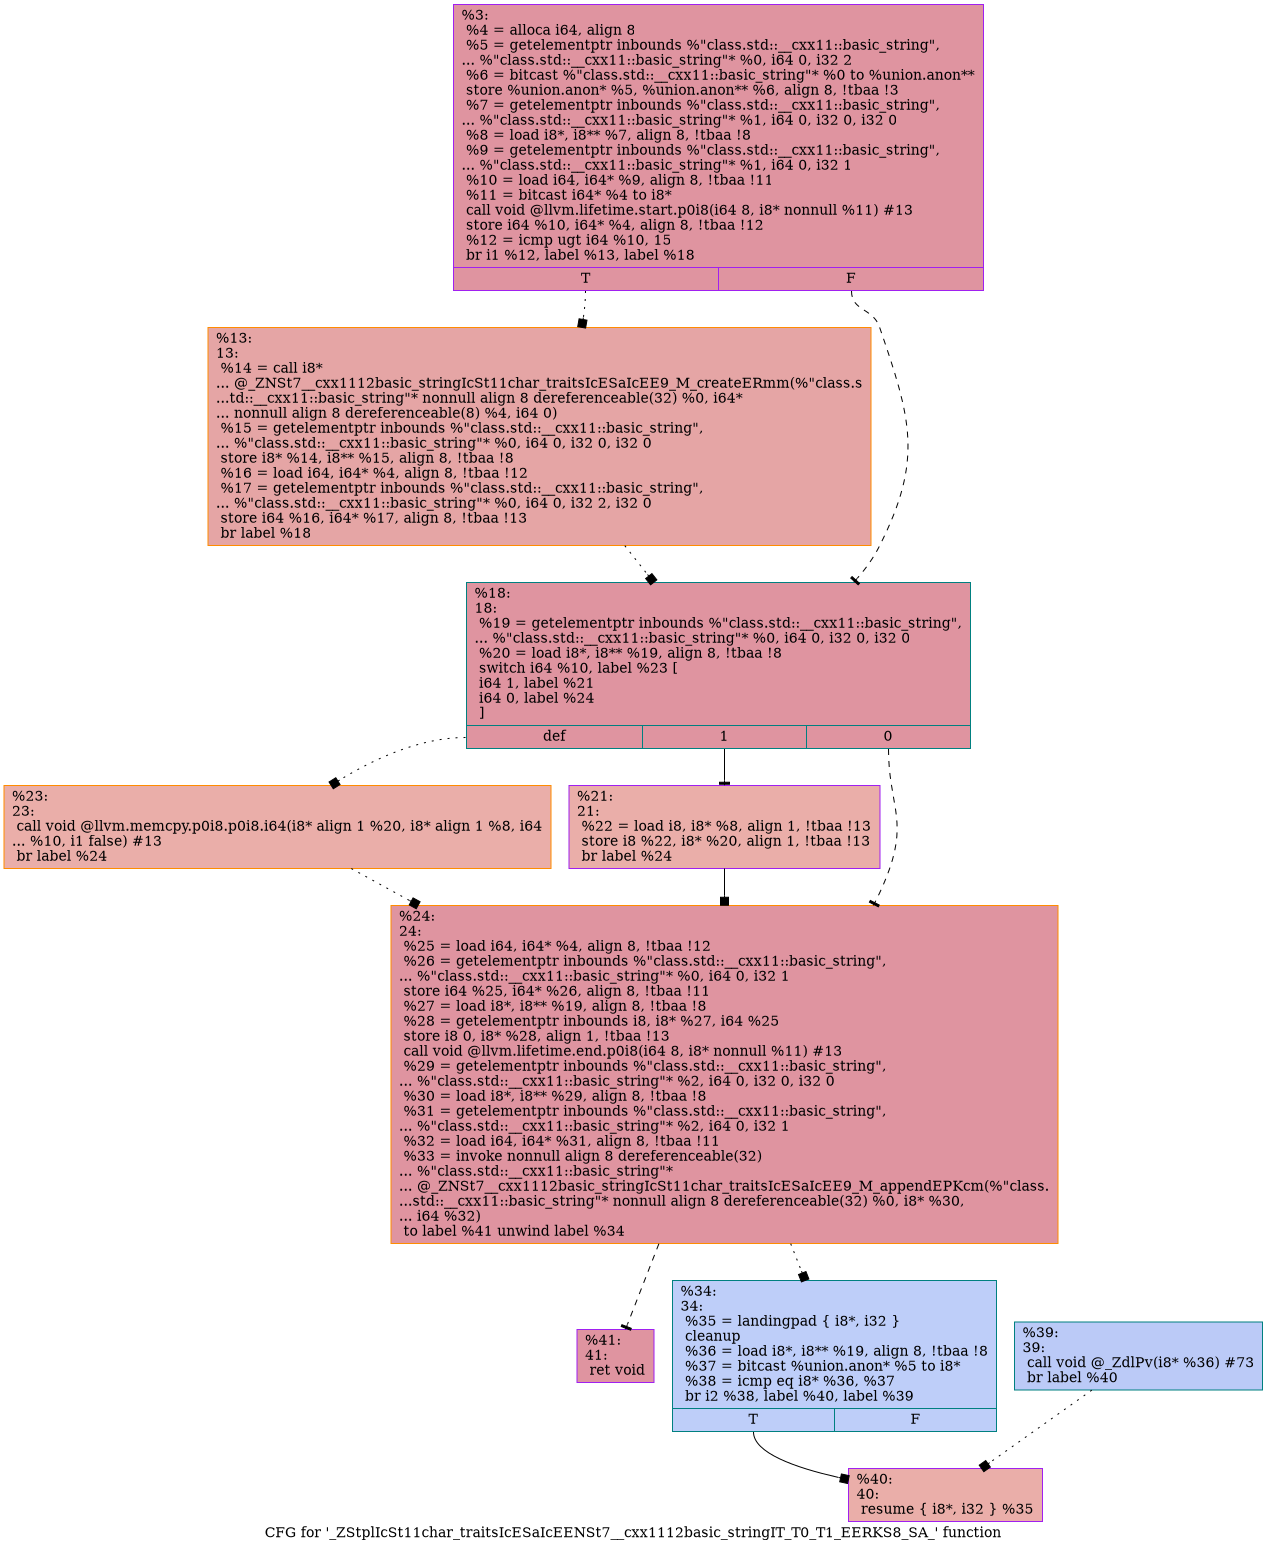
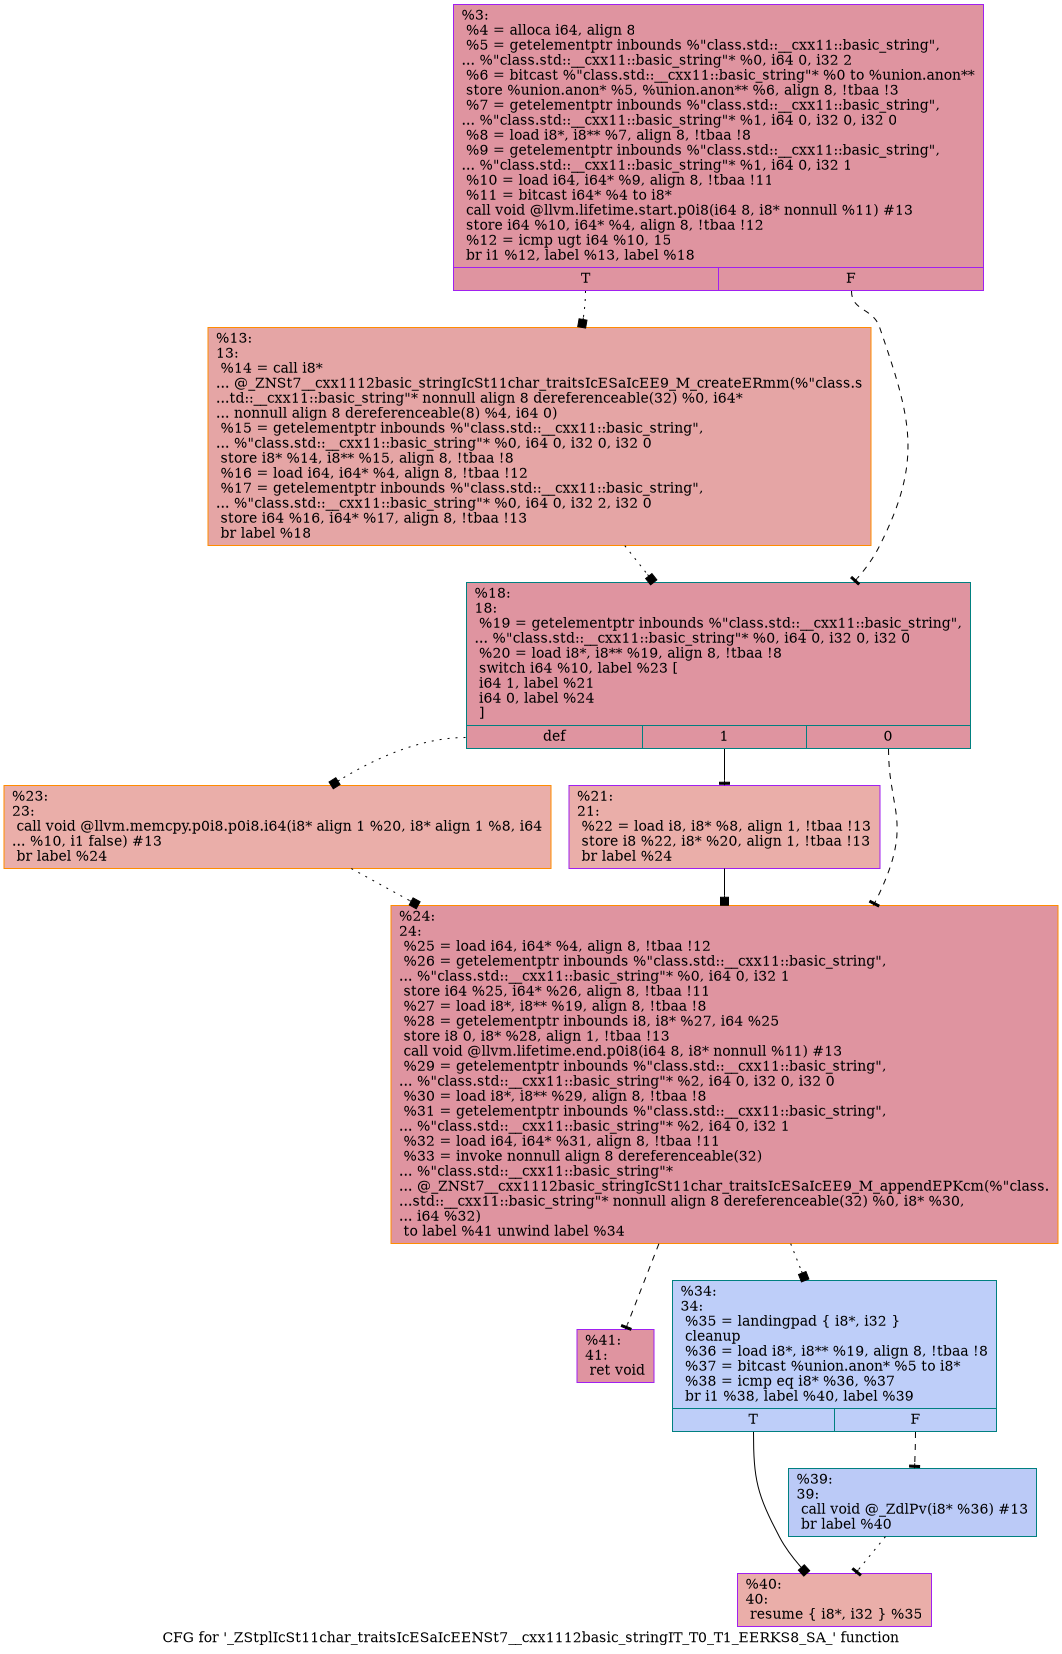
node "%39:": text "call void @_ZdlPv(i8* %36) #73" -> "call void @_ZdlPv(i8* %36) #13"
node "%34:": text "br i2 %38, label %40, label %39" -> "br i1 %38, label %40, label %39"
edge "%39:" -> "%40:": arrowhead box -> tee
edge "%34:" -> "%39:": added
